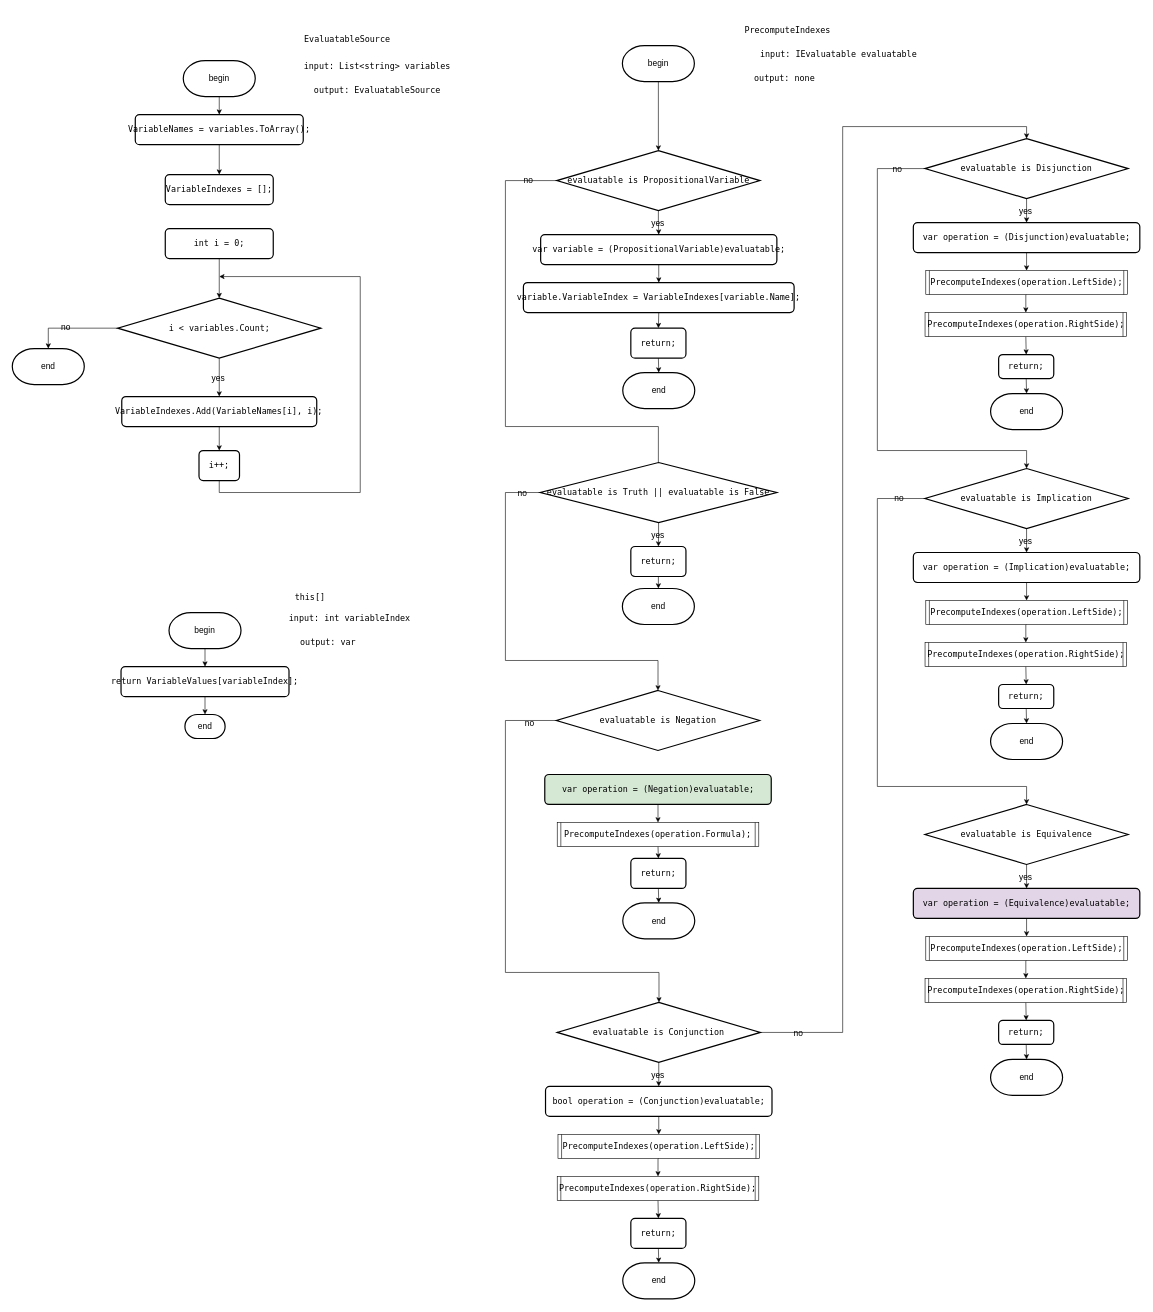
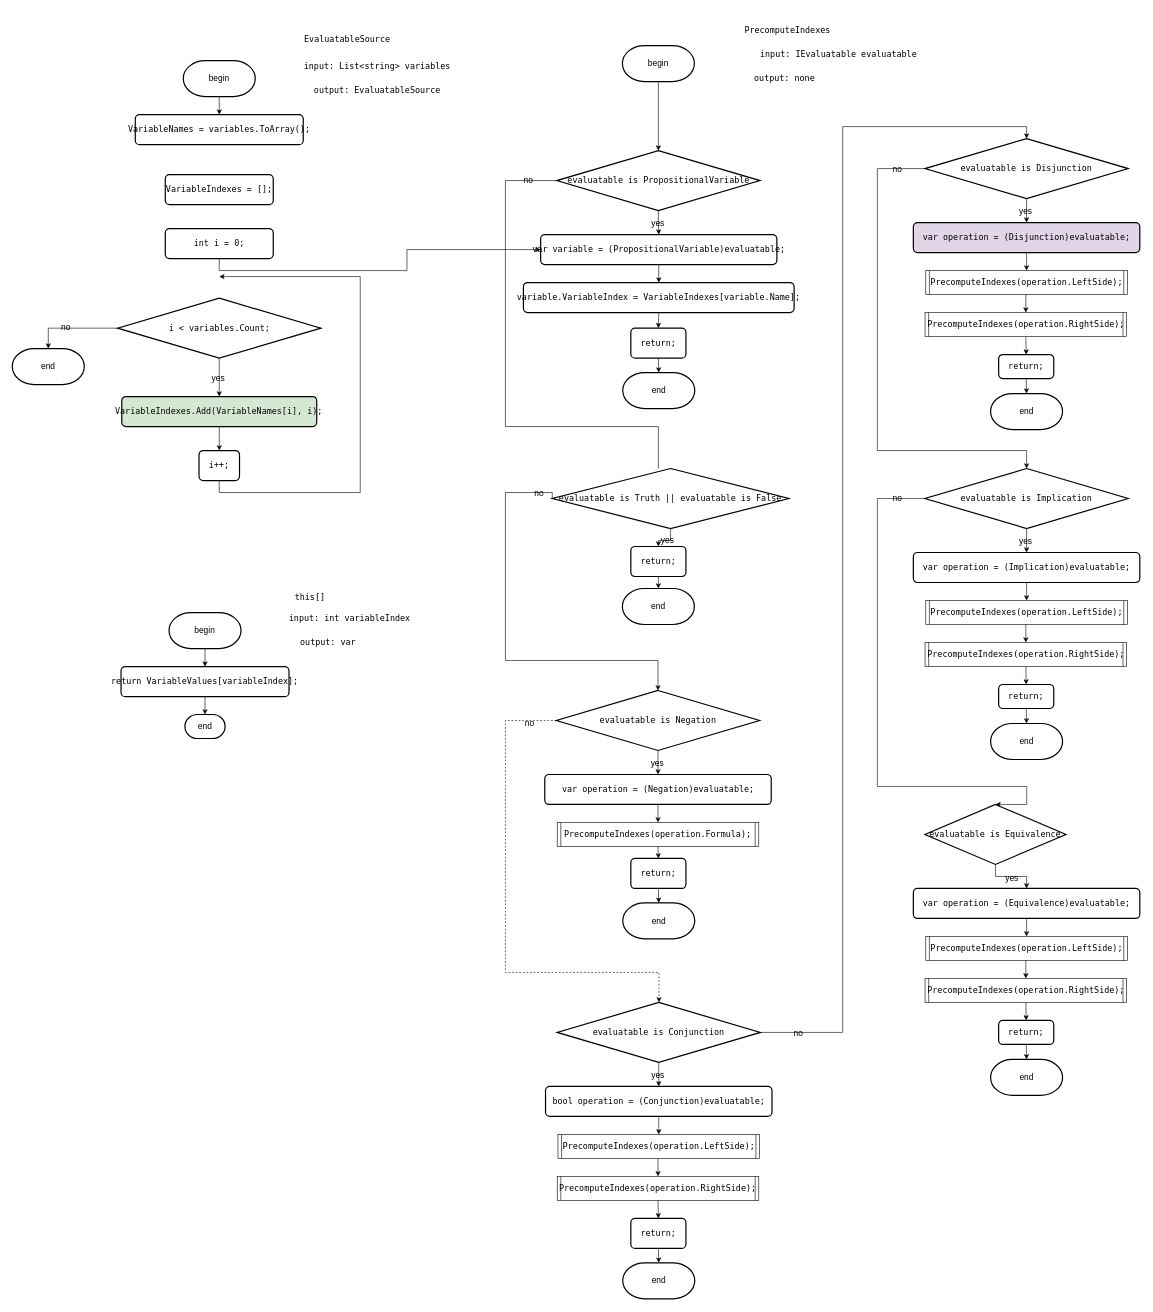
edge "VariableNames = variables.ToArray();" -> "VariableIndexes = [];": removed
node "var operation = (Disjunction)evaluatable;": fillcolor #ffffff -> #e1d5e7
edge "int i = 0;" -> "i < variables.Count;": now "int i = 0;" -> "var variable = (PropositionalVariable)evaluatable;"
node "VariableIndexes.Add(VariableNames[i], i);": fillcolor #ffffff -> #d5e8d4
node "evaluatable is Truth || evaluatable is False": moved (659, 492) -> (671, 498)
edge "evaluatable is Negation" -> "var operation = (Negation)evaluatable;": added, label "yes"
node "var operation = (Negation)evaluatable;": fillcolor #d5e8d4 -> #ffffff
node "evaluatable is Equivalence": size 203x60 -> 141x60
edge "evaluatable is Negation" -> "evaluatable is Conjunction": style solid -> dashed
node "var operation = (Equivalence)evaluatable;": fillcolor #e1d5e7 -> #ffffff
